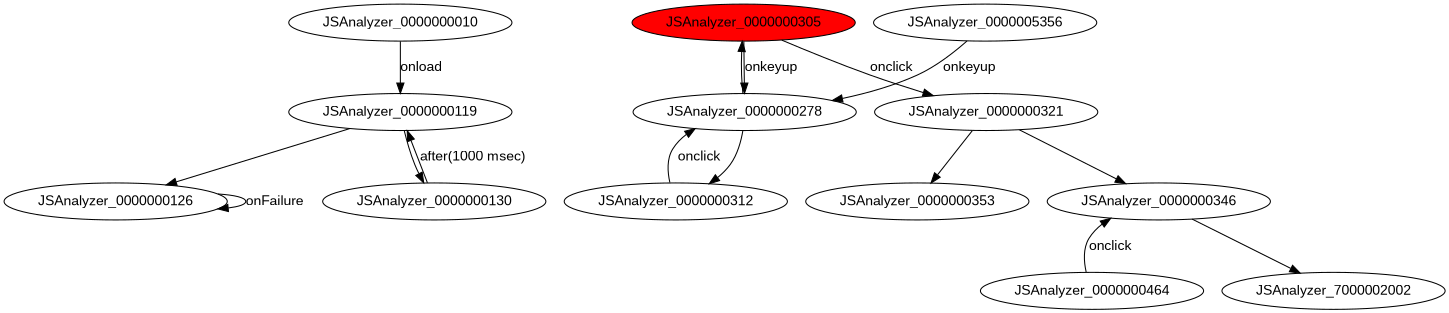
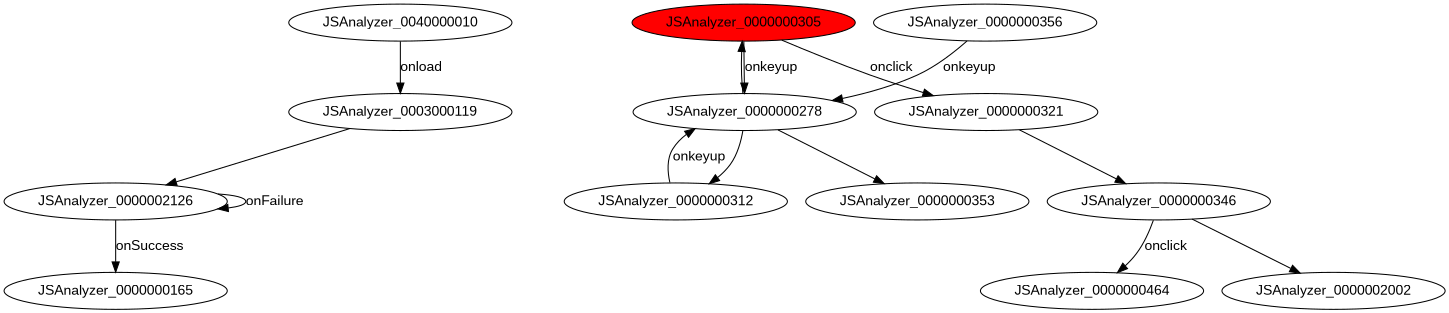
node "JSAnalyzer_0000000010": label "JSAnalyzer_0000000010" -> "JSAnalyzer_0040000010"
node "JSAnalyzer_0000005356": label "JSAnalyzer_0000005356" -> "JSAnalyzer_0000000356"
node "JSAnalyzer_0000000119": label "JSAnalyzer_0000000119" -> "JSAnalyzer_0003000119"
edge "JSAnalyzer_0000000321" -> "JSAnalyzer_0000000353": now "JSAnalyzer_0000000278" -> "JSAnalyzer_0000000353"
edge "JSAnalyzer_0000000312" -> "JSAnalyzer_0000000278": label "onclick" -> "onkeyup"
node "JSAnalyzer_0000000126": label "JSAnalyzer_0000000126" -> "JSAnalyzer_0000002126"
node "JSAnalyzer_0000000130": removed
edge "JSAnalyzer_0000000464" -> "JSAnalyzer_0000000346": reversed
node "JSAnalyzer_0000000165": added
node "JSAnalyzer_7000002002": label "JSAnalyzer_7000002002" -> "JSAnalyzer_0000002002"
